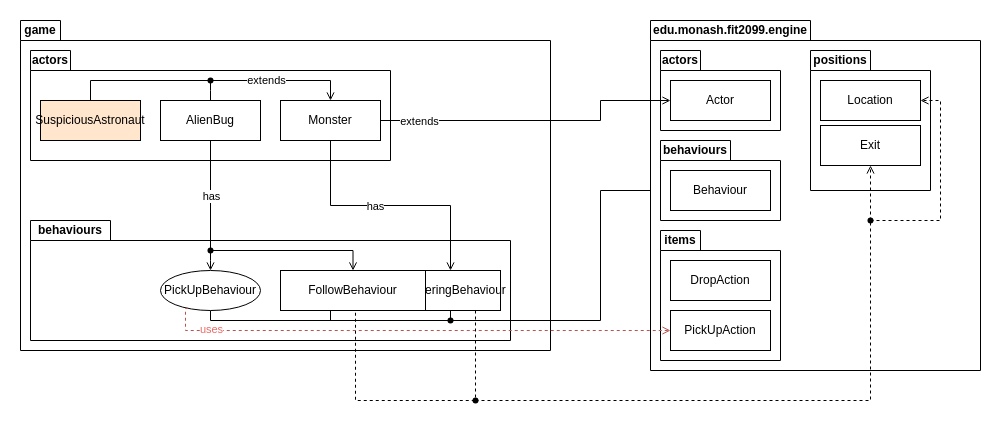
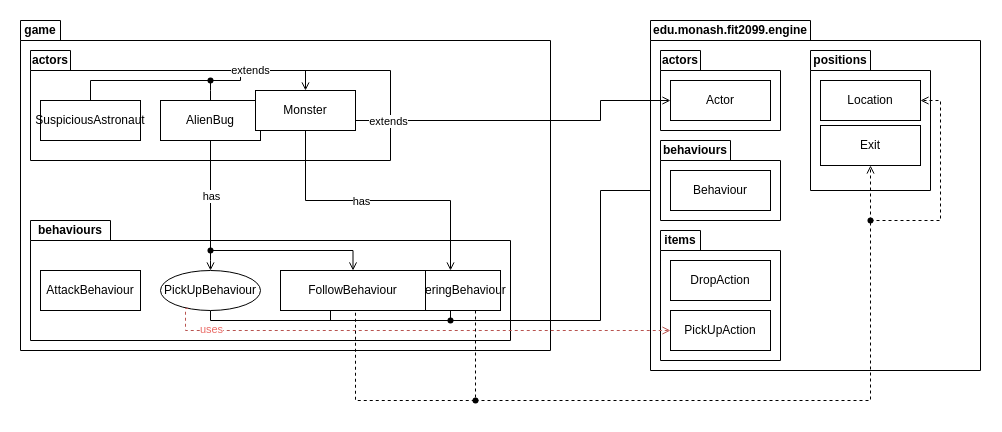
node "SuspiciousAstronaut": fillcolor #ffe6cc -> #ffffff
node "Monster": moved (331, 121) -> (306, 111)
node "AttackBehaviour": added
